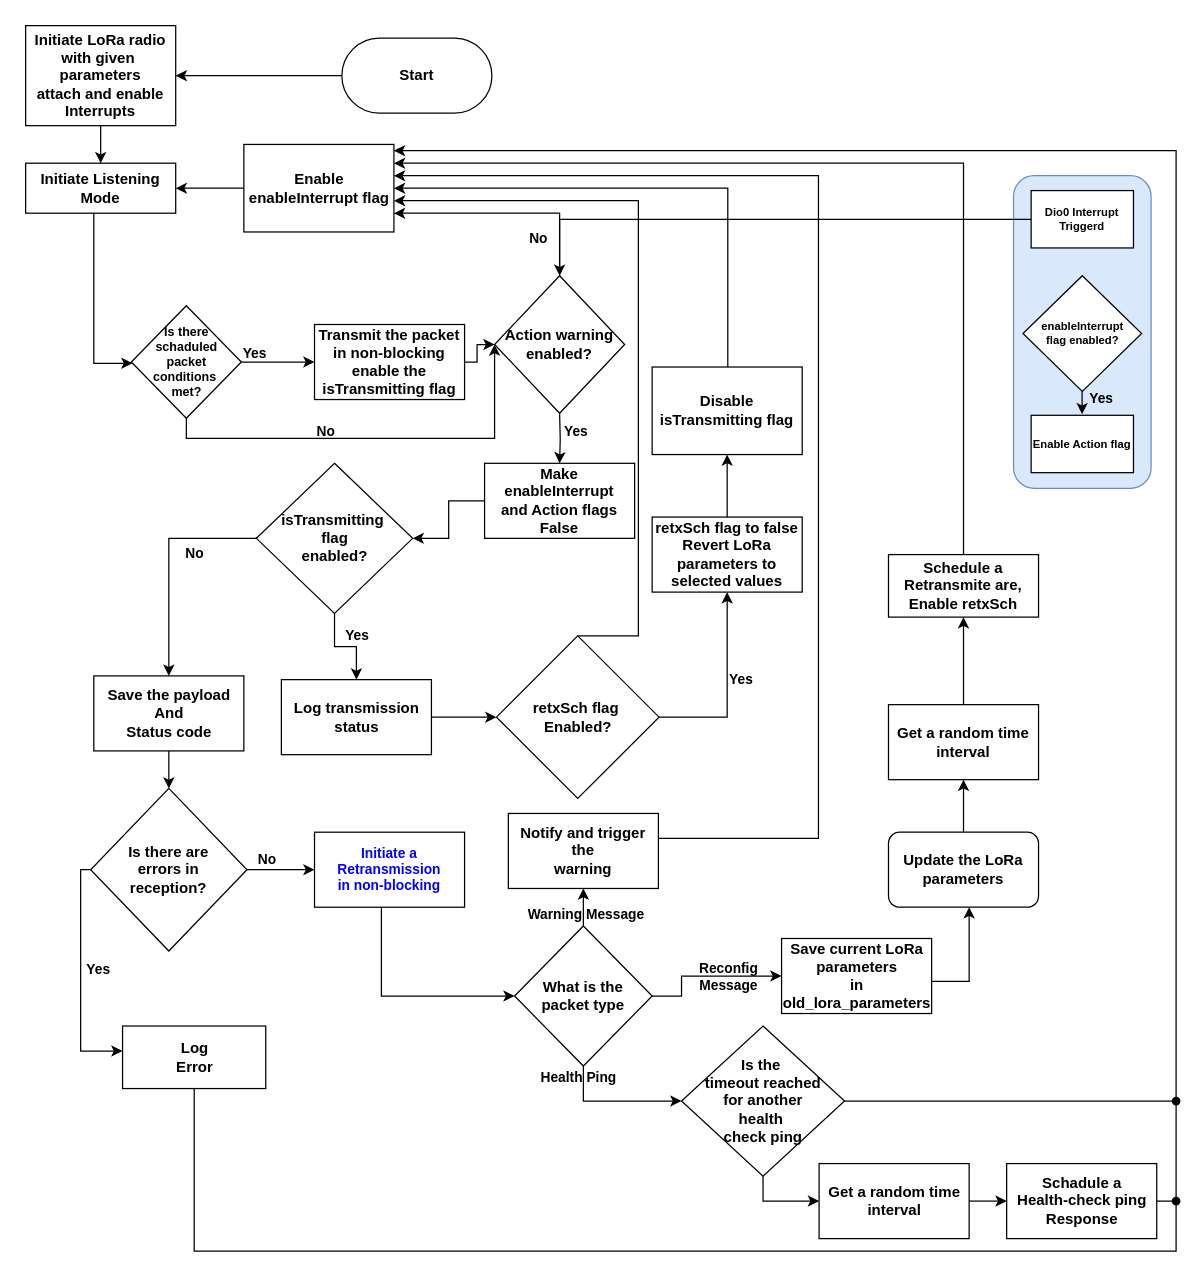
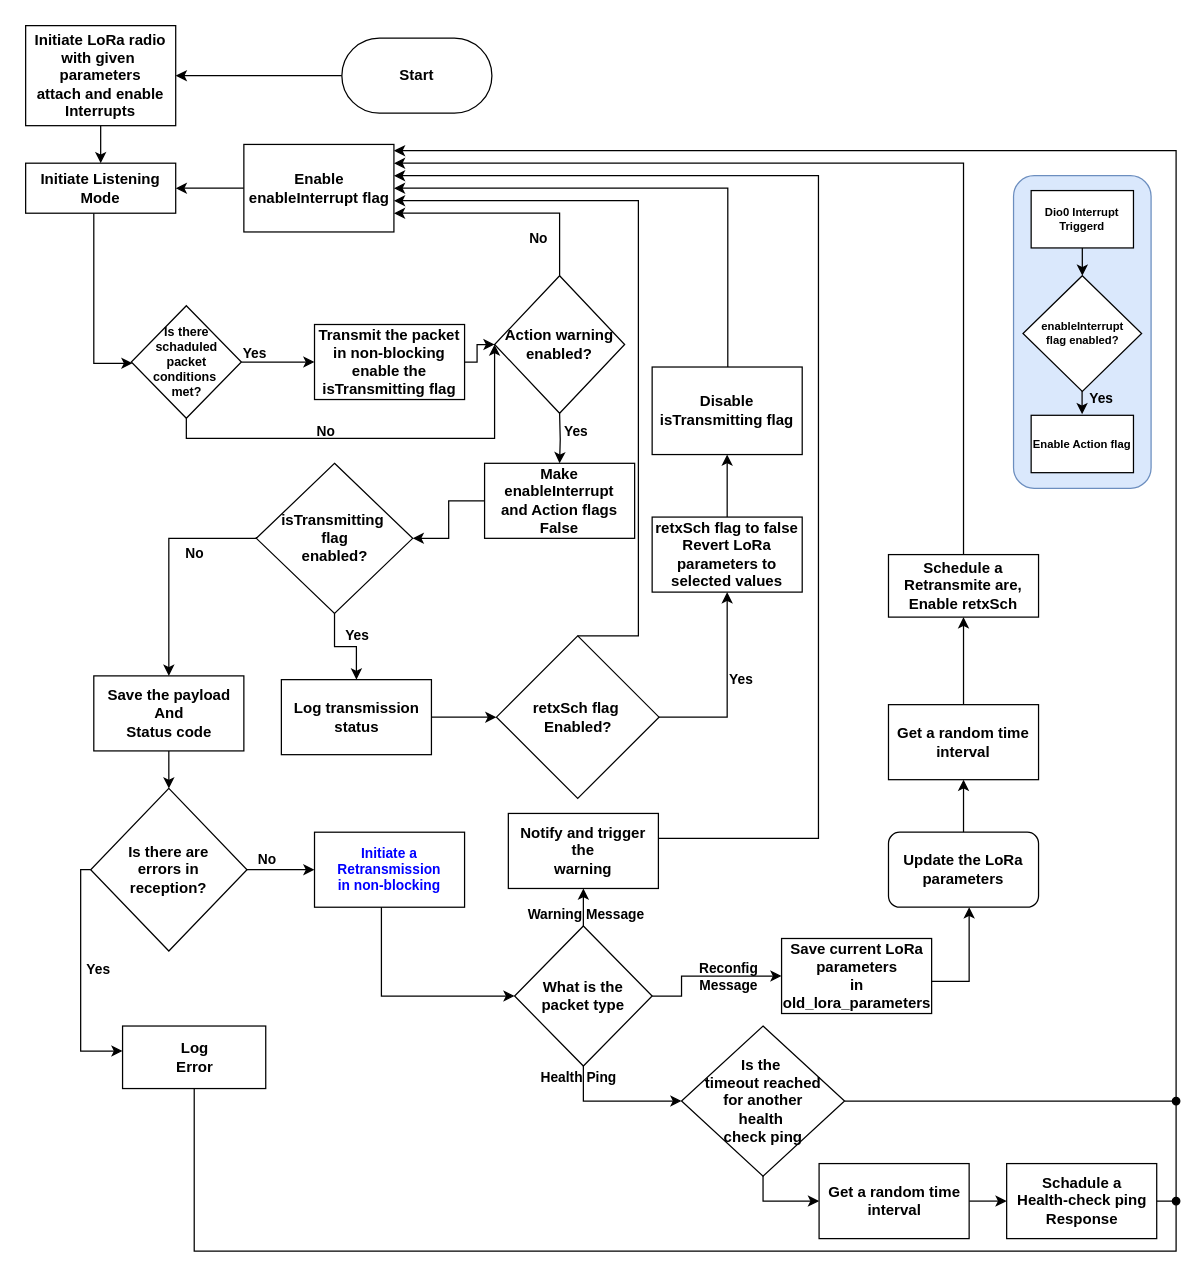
edge "Dio0 Interrupt Triggerd" -> "Action warning enabled?": now "Dio0 Interrupt Triggerd" -> "enableInterrupt flag enabled?"
